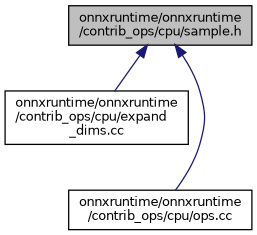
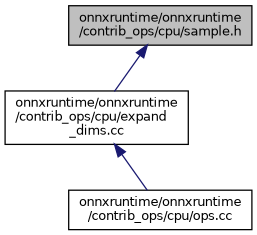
edge "onnxruntime/onnxruntime /contrib_ops/cpu/ops.cc" -> "onnxruntime/onnxruntime /contrib_ops/cpu/sample.h": now "onnxruntime/onnxruntime /contrib_ops/cpu/ops.cc" -> "onnxruntime/onnxruntime /contrib_ops/cpu/expand _dims.cc"
